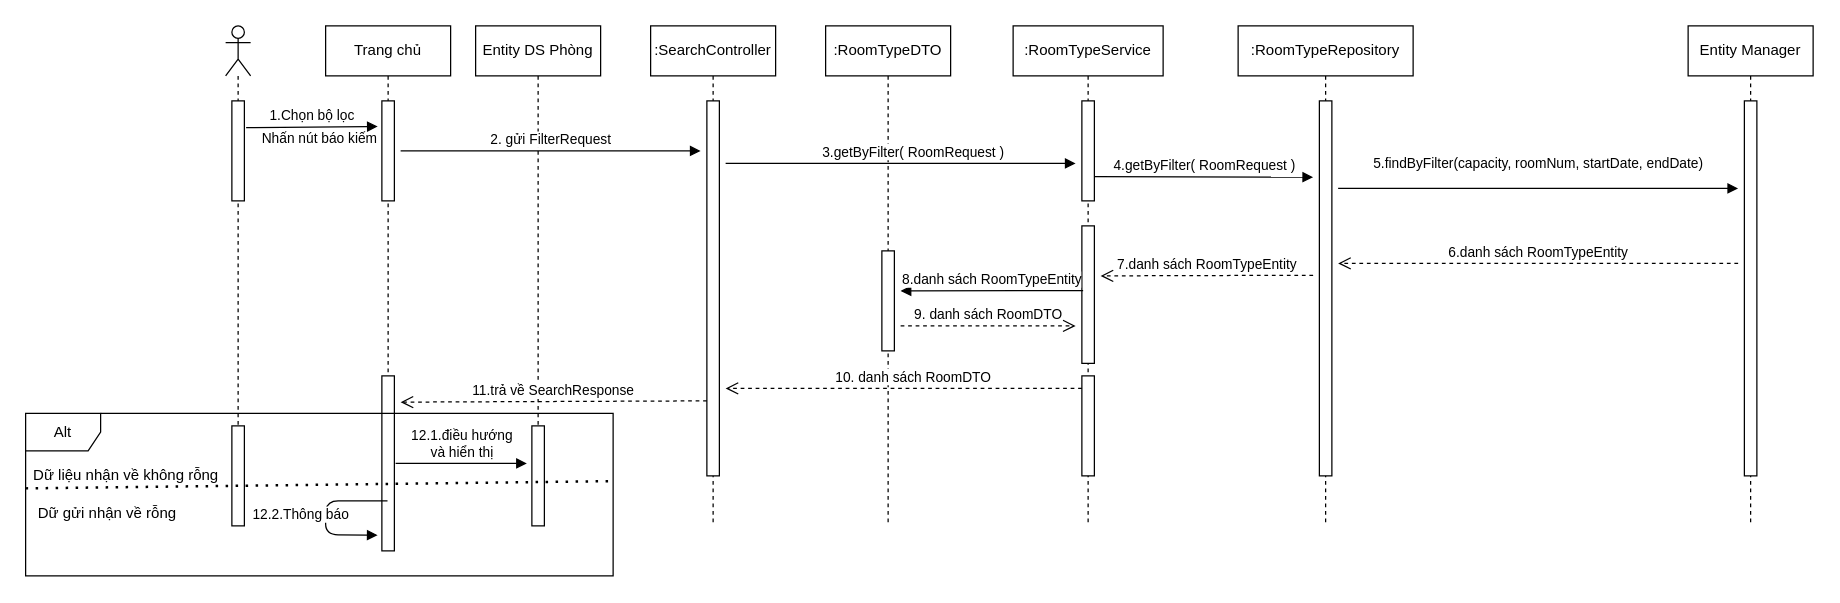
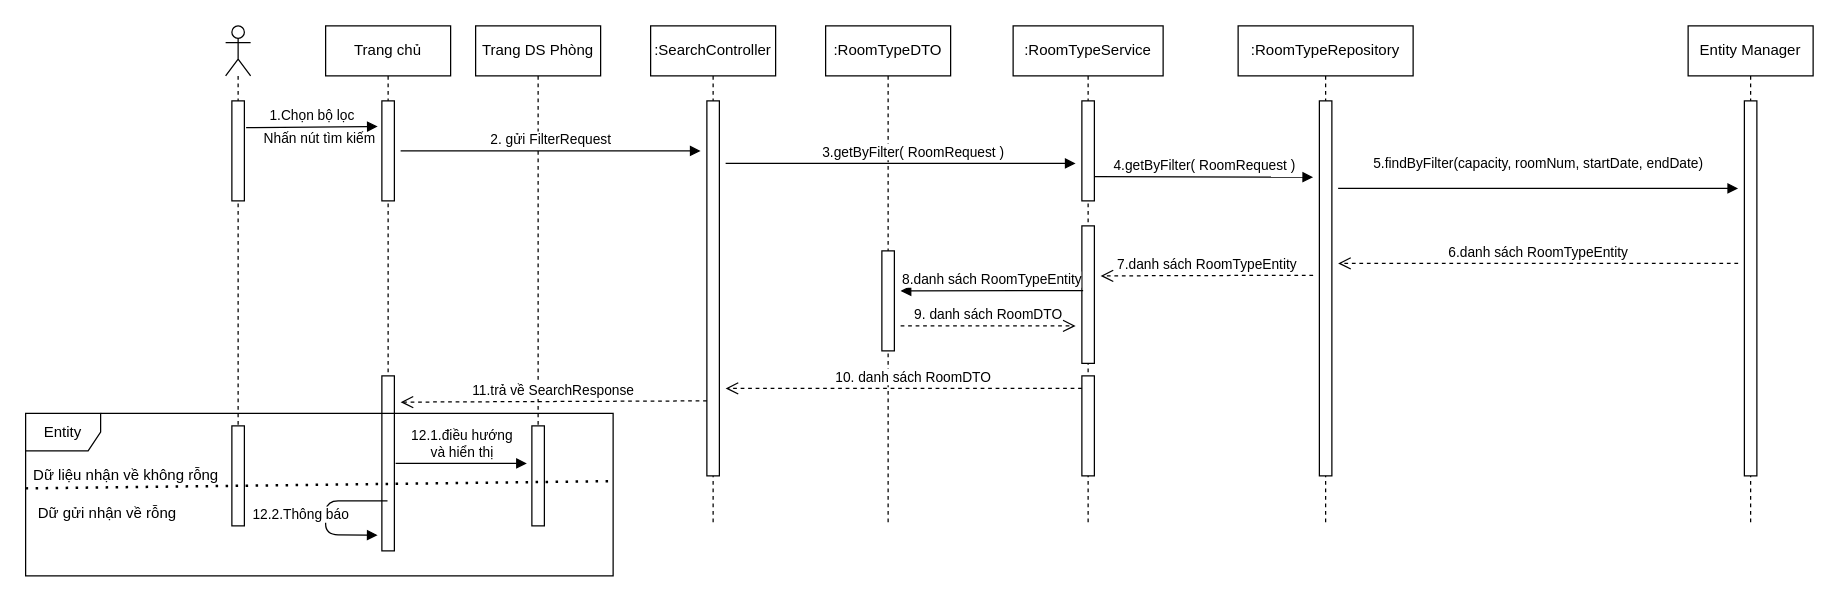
node "Entity DS Phòng": label "Entity DS Phòng" -> "Trang DS Phòng"
node "Nhấn nút báo kiếm": label "Nhấn nút báo kiếm" -> "Nhấn nút tìm kiếm"
node "Alt": label "Alt" -> "Entity"
